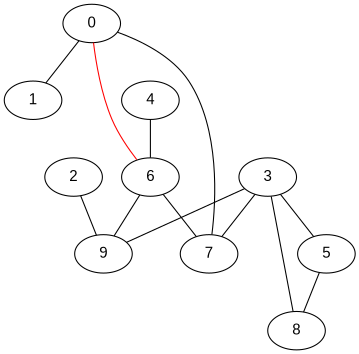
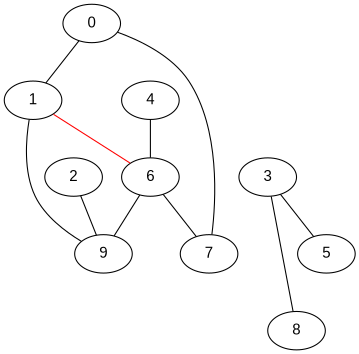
edge "0" -- "6": now "1" -- "6"
edge "3" -- "9": now "1" -- "9"
edge "3" -- "7": removed
edge "5" -- "8": removed
